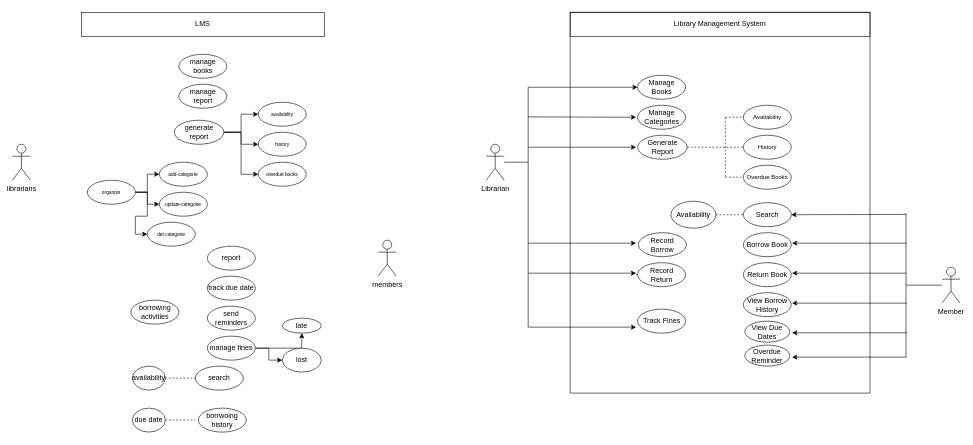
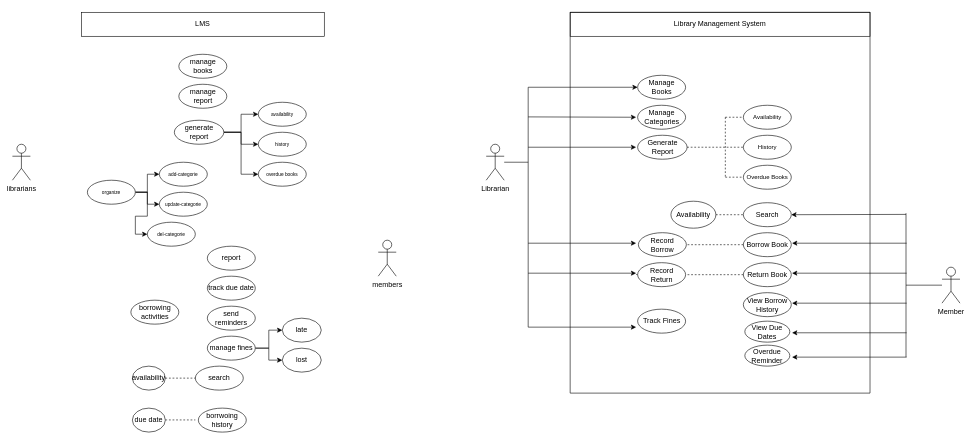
edge "Record Borrow" -- "Borrow Book": added
edge "Record Return" -- "Return Book": added
node "late": size 39x15 -> 39x24
